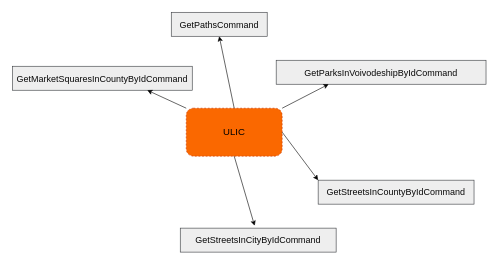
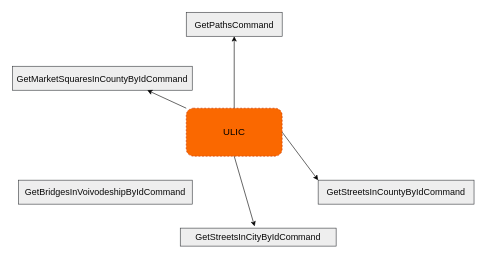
node "GetPathsCommand": moved (219, 24) -> (234, 24)
node "GetParksInVoivodeshipByIdCommand": removed
edge "ULIC" -> "GetParksInVoivodeshipByIdCommand": removed
node "GetBridgesInVoivodeshipByIdCommand": added
node "GetStreetsInCityByIdCommand": size 156x24 -> 156x18
